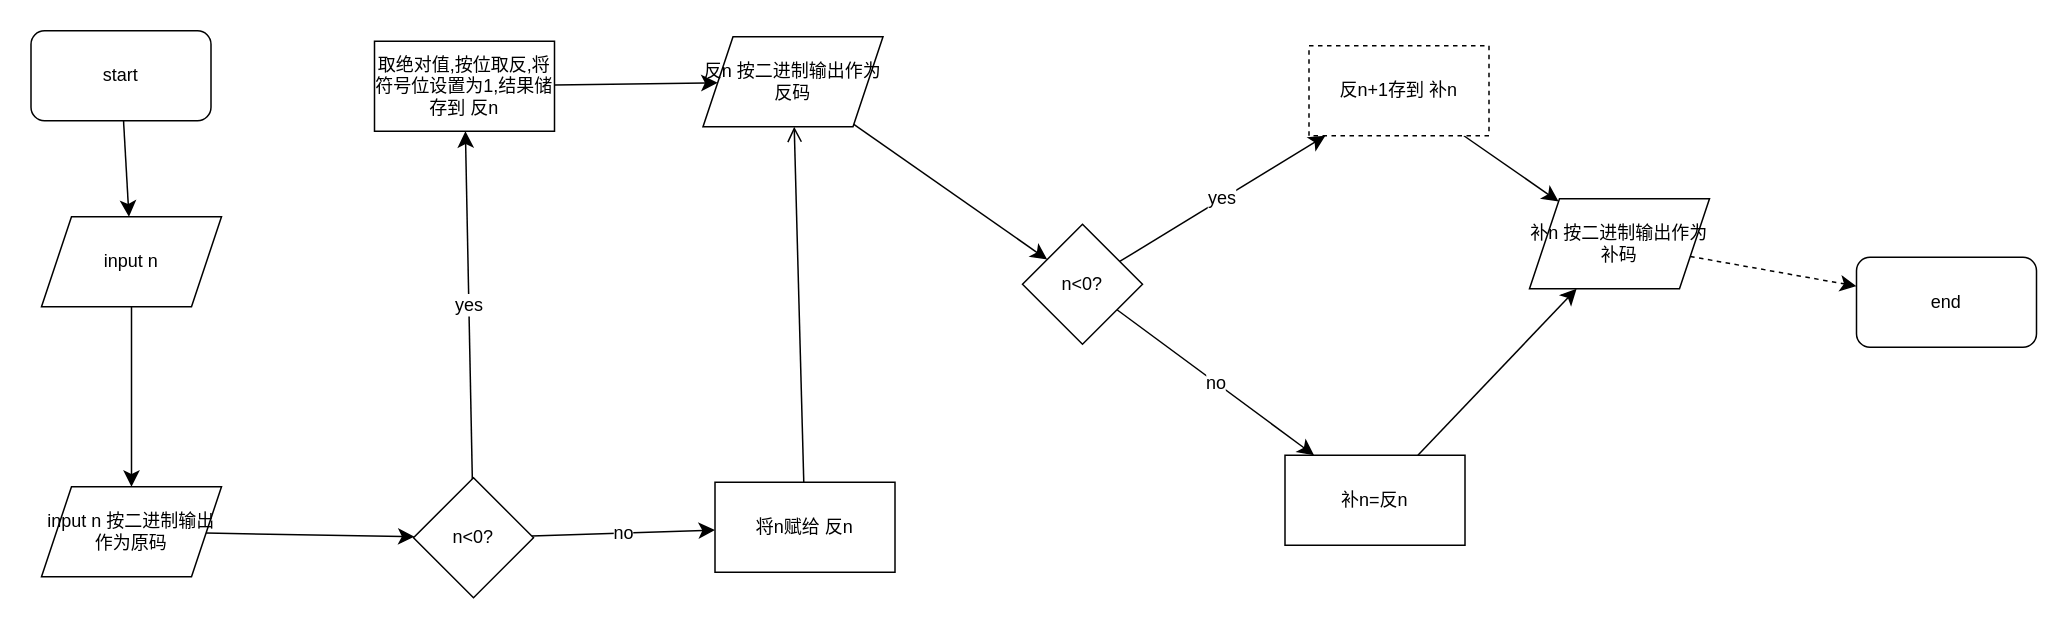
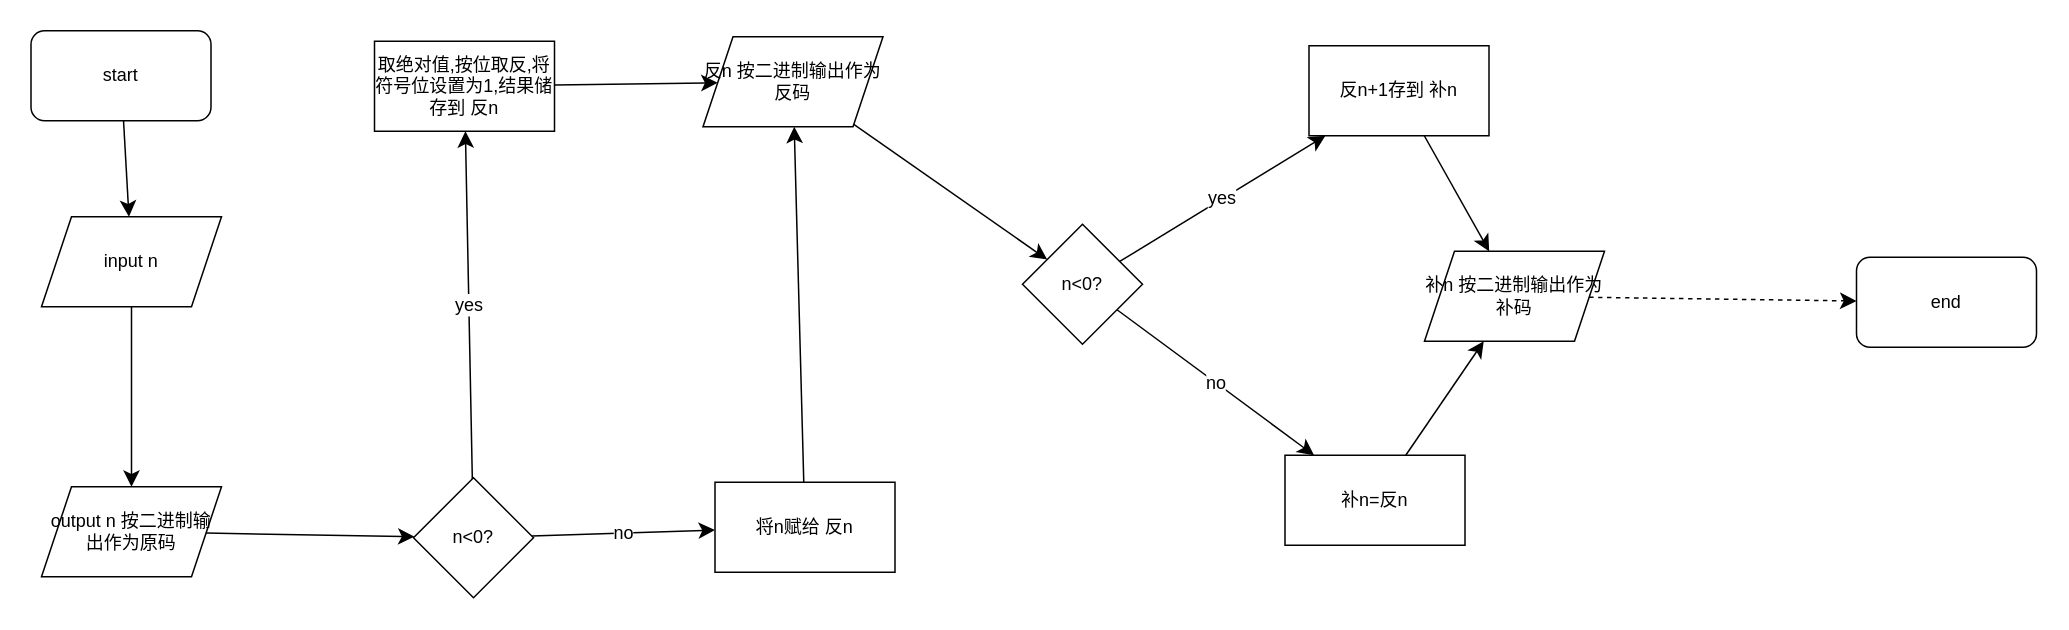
node "反n+1存到 补n": style dashed -> solid
edge "将n赋给 反n" -> "反n 按二进制输出作为反码": arrowhead open -> classic
node "补n 按二进制输出作为补码": moved (1619, 244) -> (1514, 296)
node "input n 按二进制输出作为原码": label "input n 按二进制输出作为原码" -> "output n 按二进制输出作为原码"
